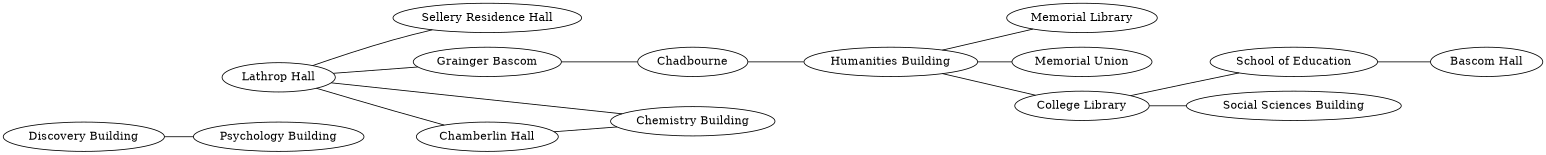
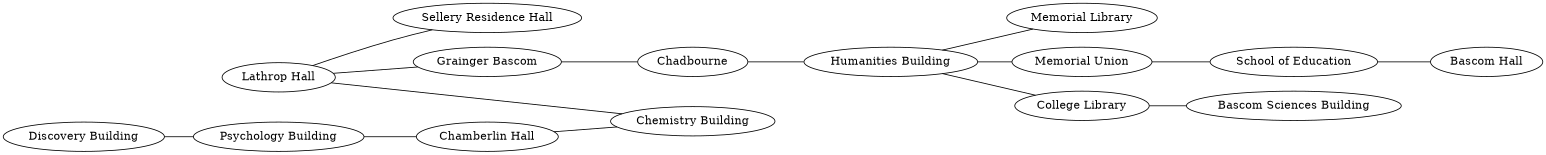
edge "School of Education" -- "College Library": now "School of Education" -- "Memorial Union"
node "Social Sciences Building": label "Social Sciences Building" -> "Bascom Sciences Building"
edge "Lathrop Hall" -- "Chamberlin Hall": now "Psychology Building" -- "Chamberlin Hall"
